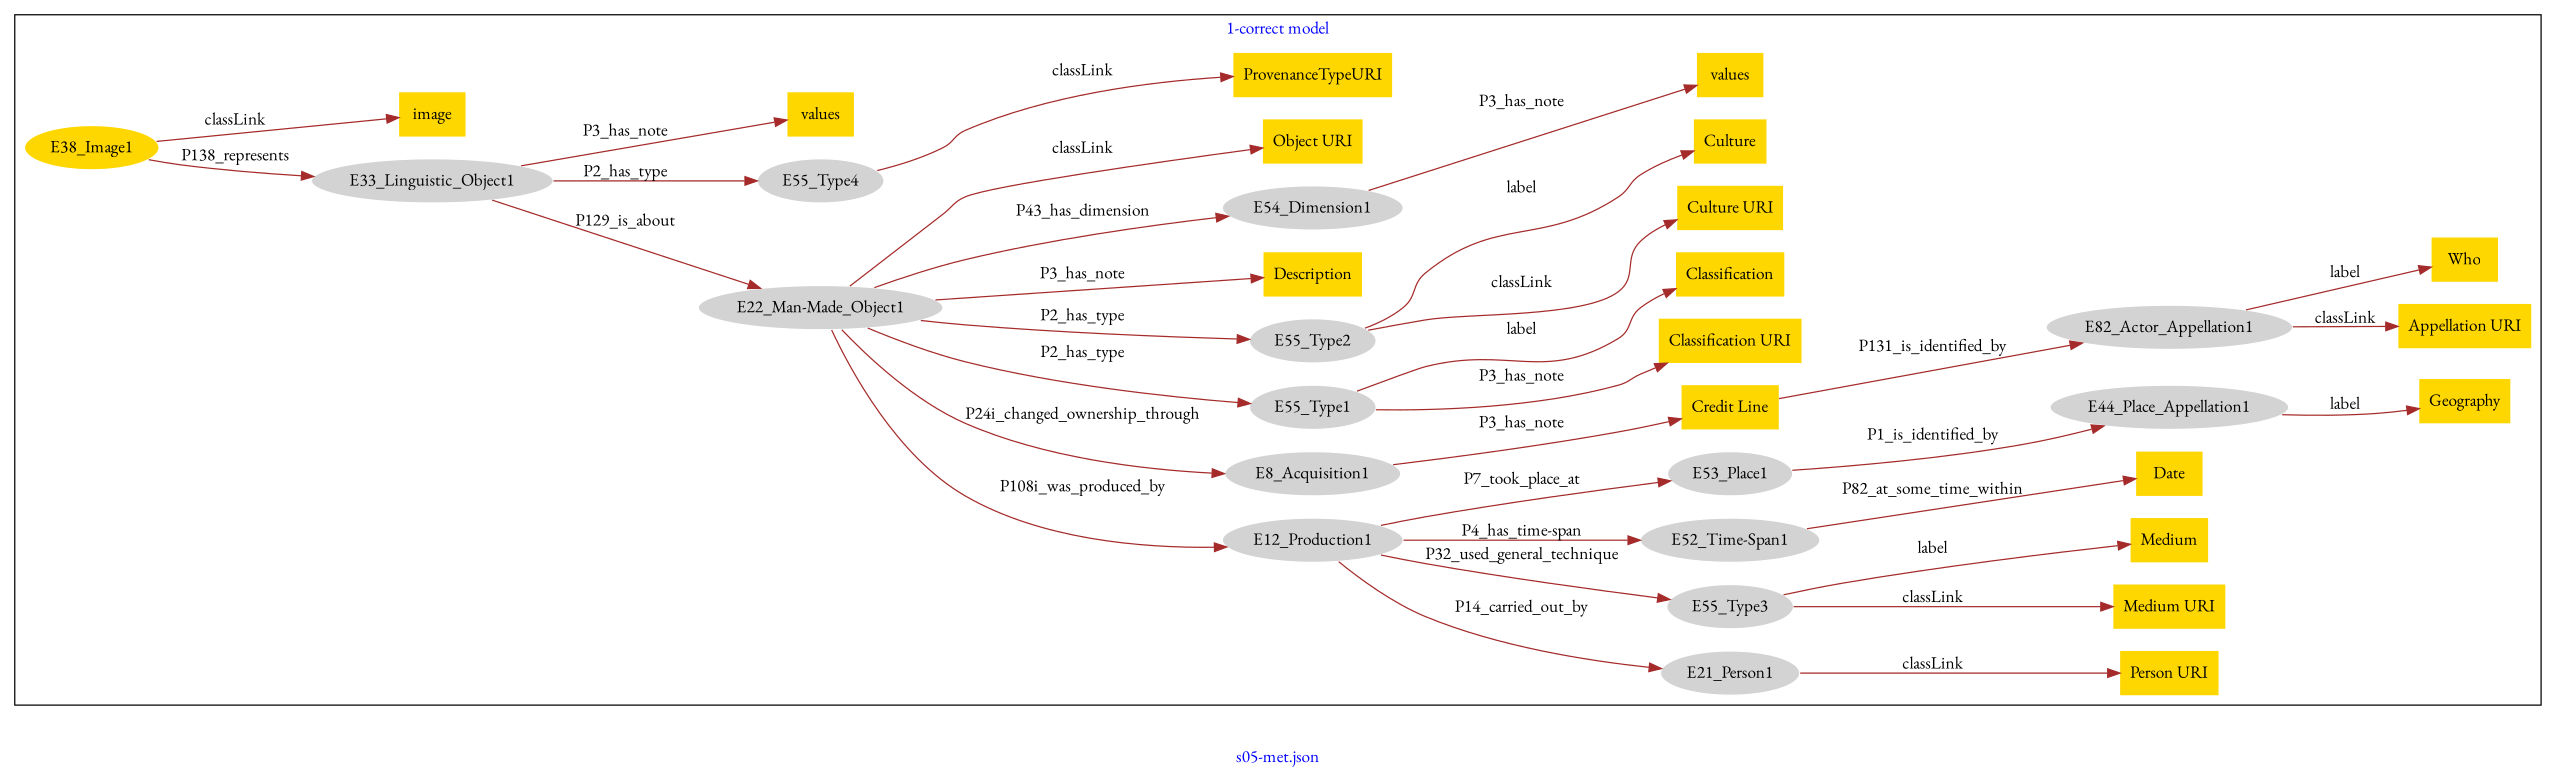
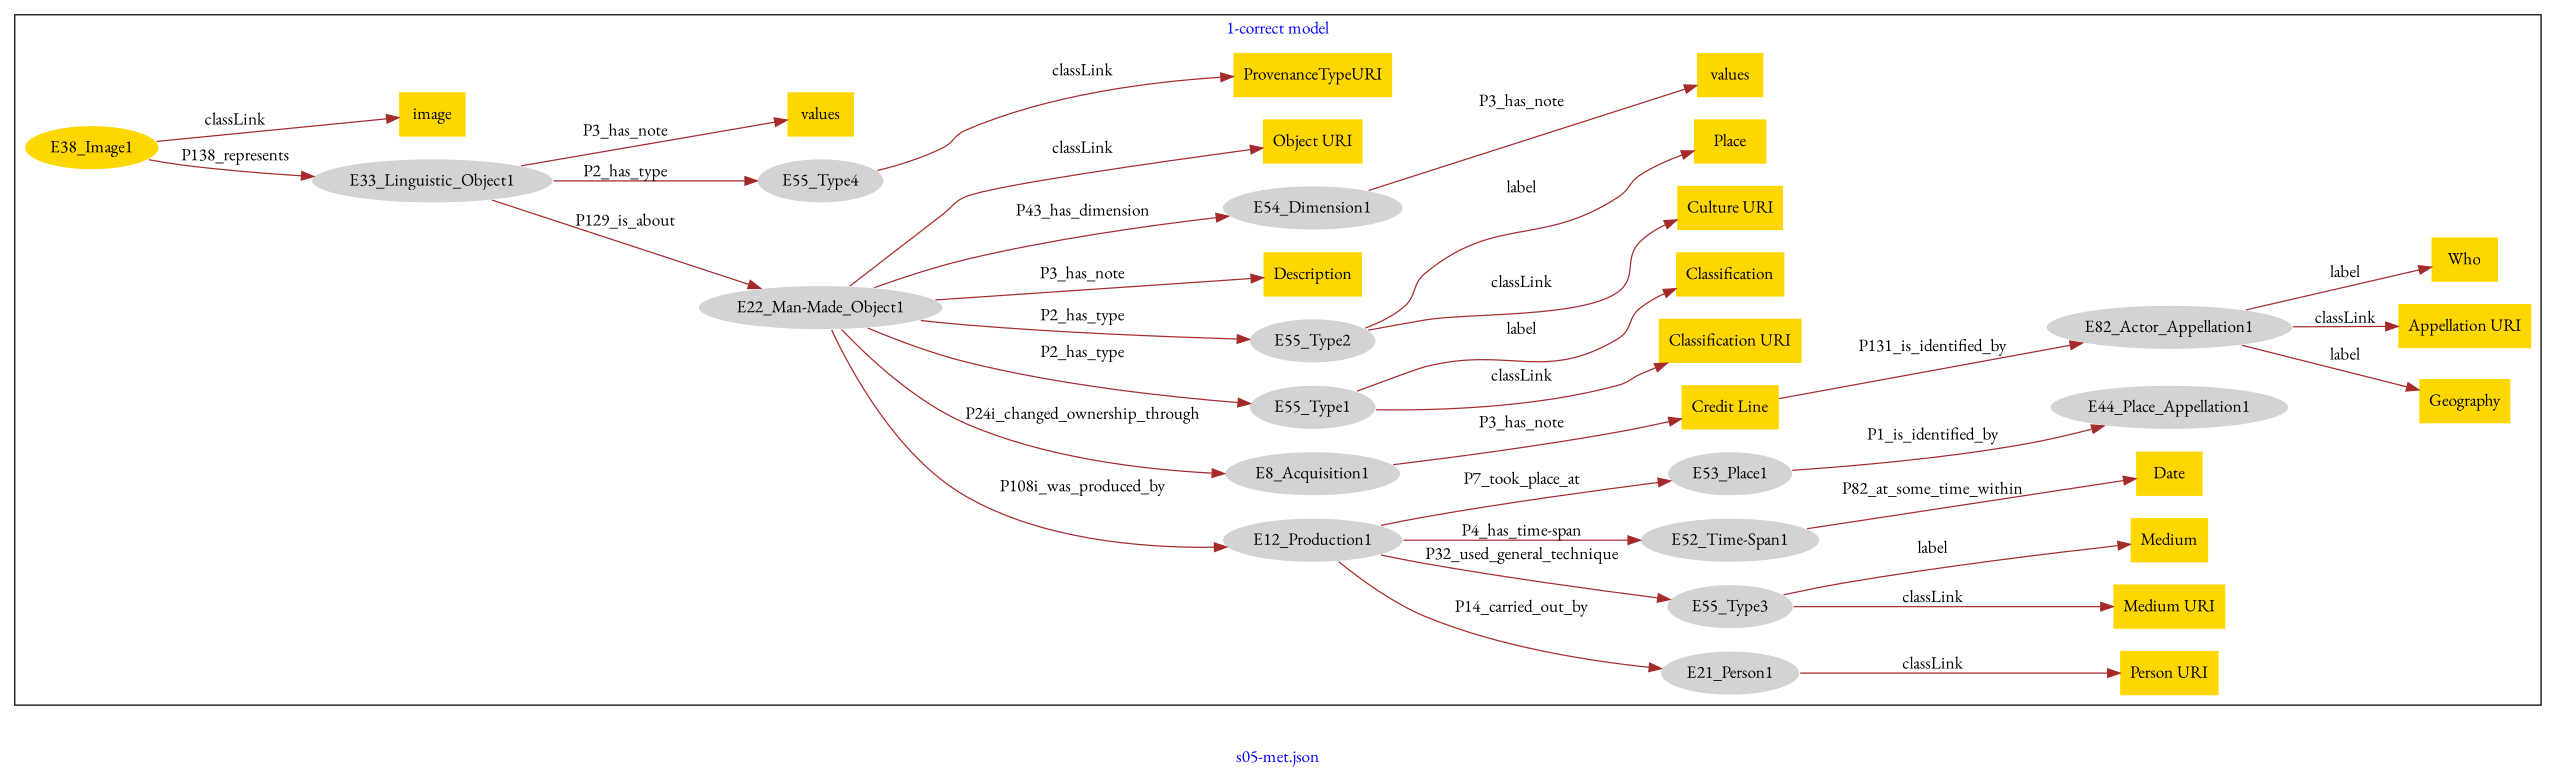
node "Culture": label "Culture" -> "Place"
edge "E55_Type1" -> "Classification URI": label "P3_has_note" -> "classLink"
edge "E44_Place_Appellation1" -> "Geography": now "E82_Actor_Appellation1" -> "Geography"
